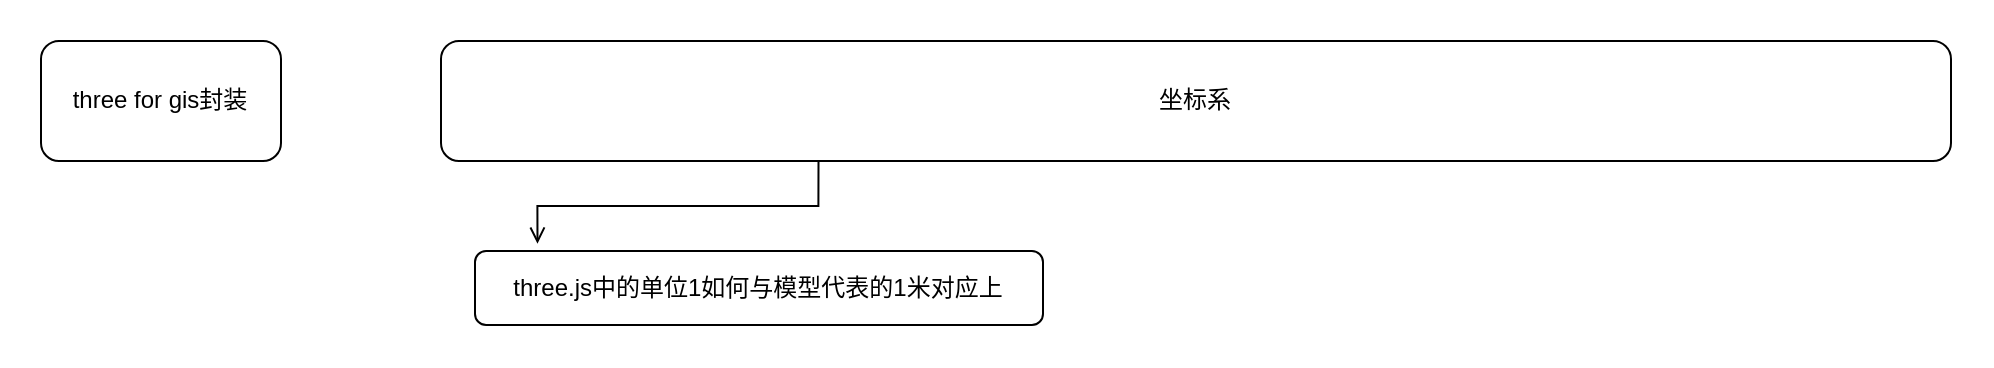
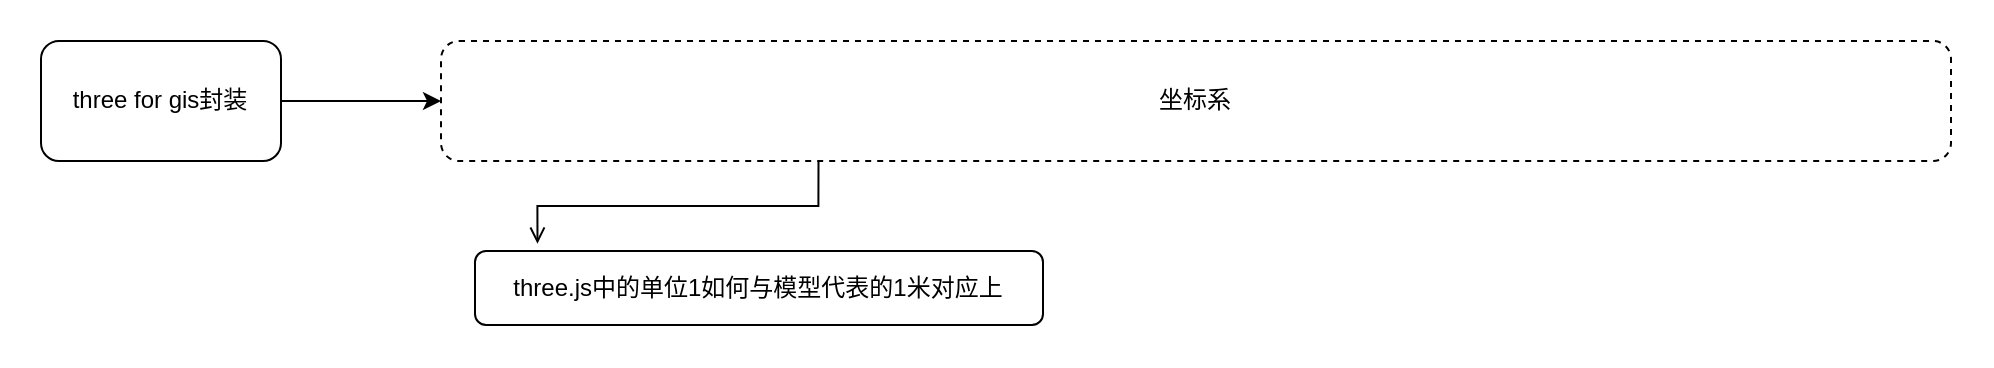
edge "three for gis封装" -> "坐标系": added
node "坐标系": style solid -> dashed
